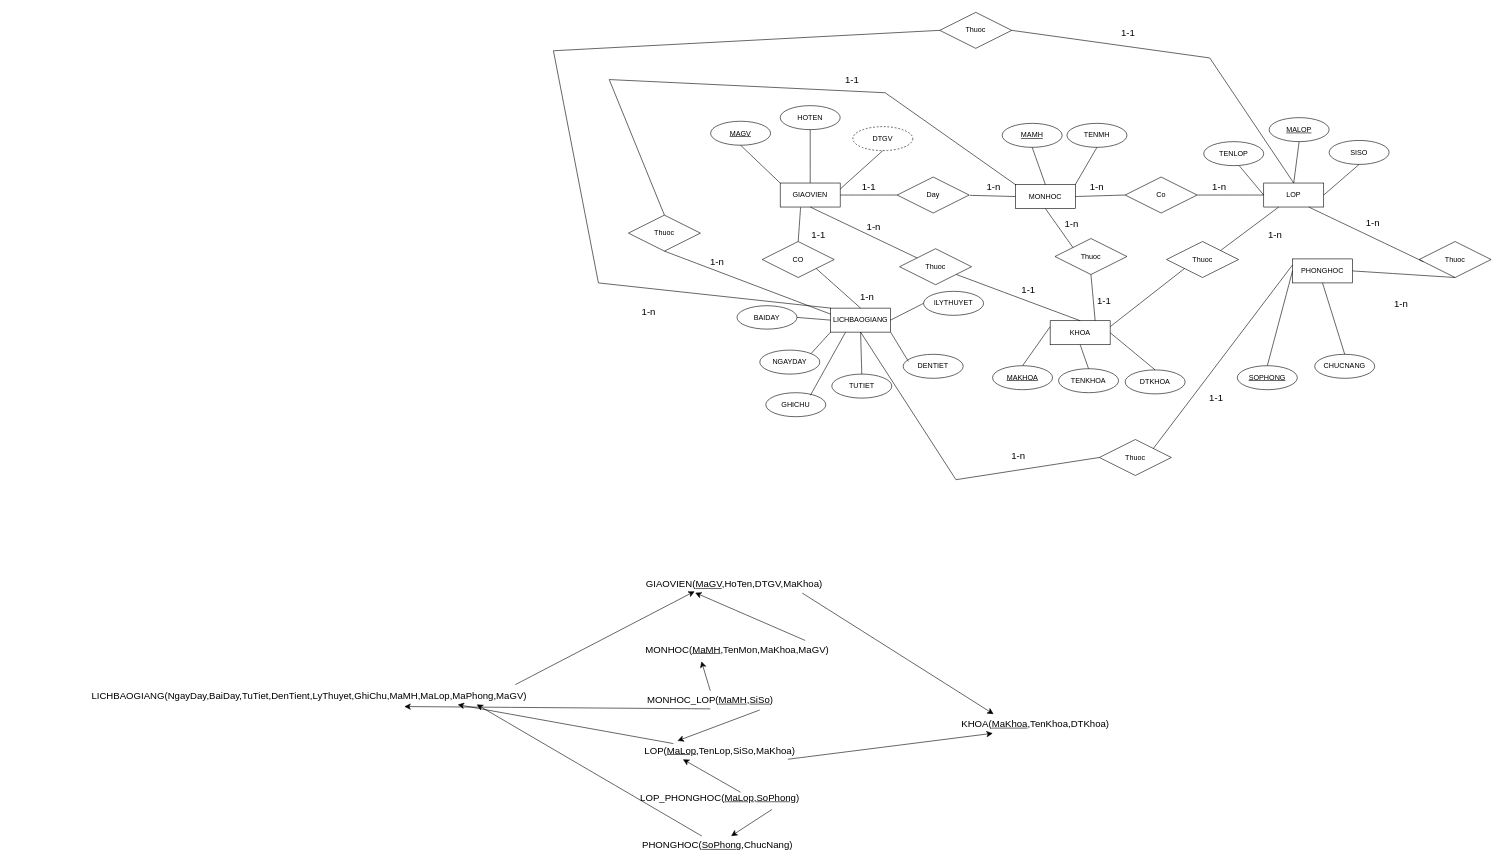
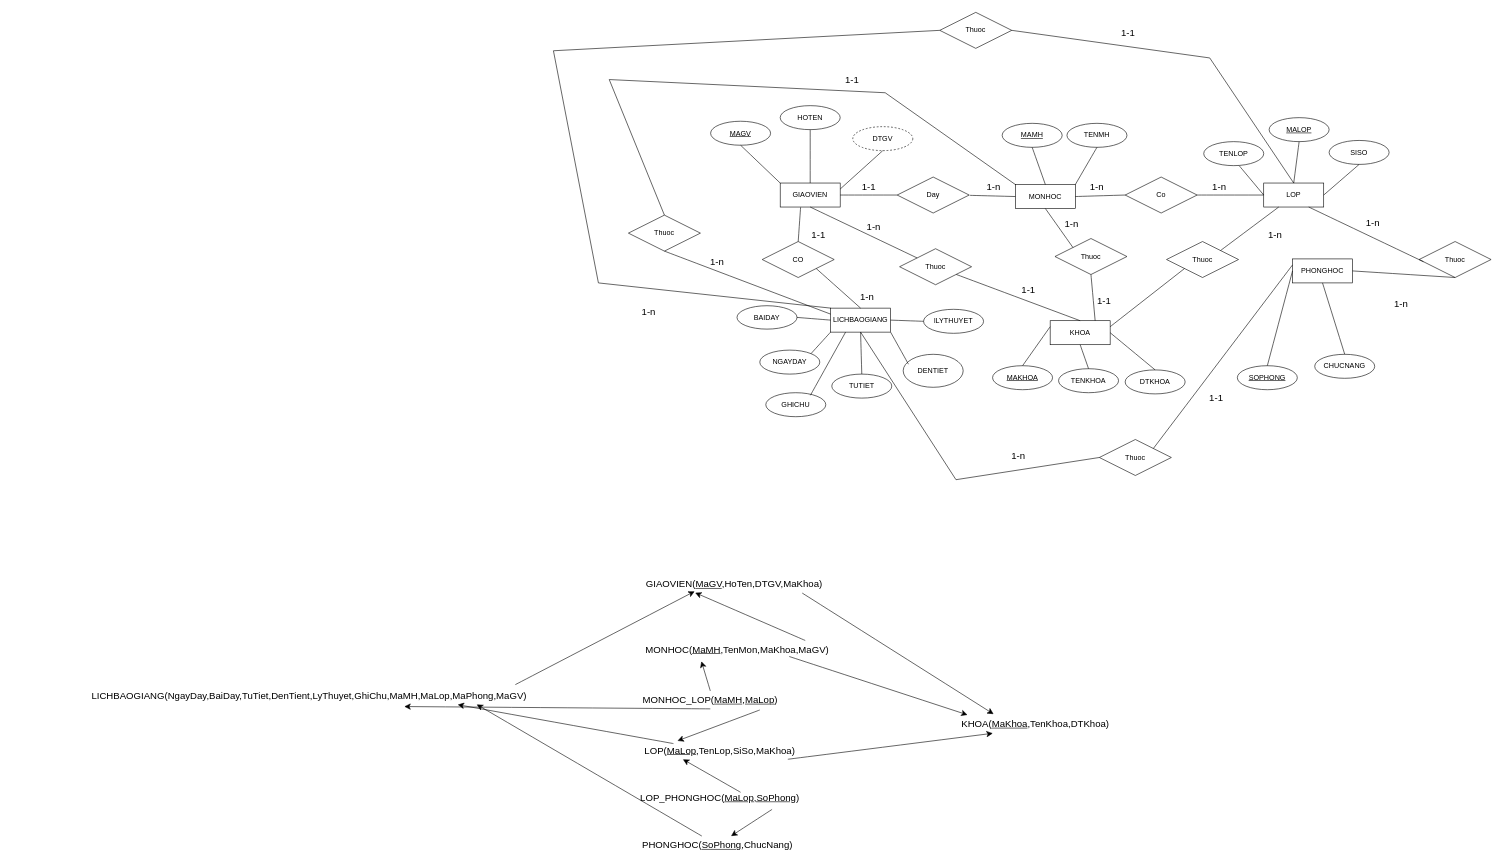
node "lLYTHUYET": moved (954, 303) -> (954, 321)
node "DENTIET": size 60x24 -> 60x33
edge "MONHOC(MaMH,TenMon,MaKhoa,MaGV)" -> "KHOA(MaKhoa,TenKhoa,DTKhoa)": added
node "MONHOC_LOP(MaMH,SiSo)": label "MONHOC_LOP(MaMH,SiSo)" -> "MONHOC_LOP(MaMH,MaLop)"
